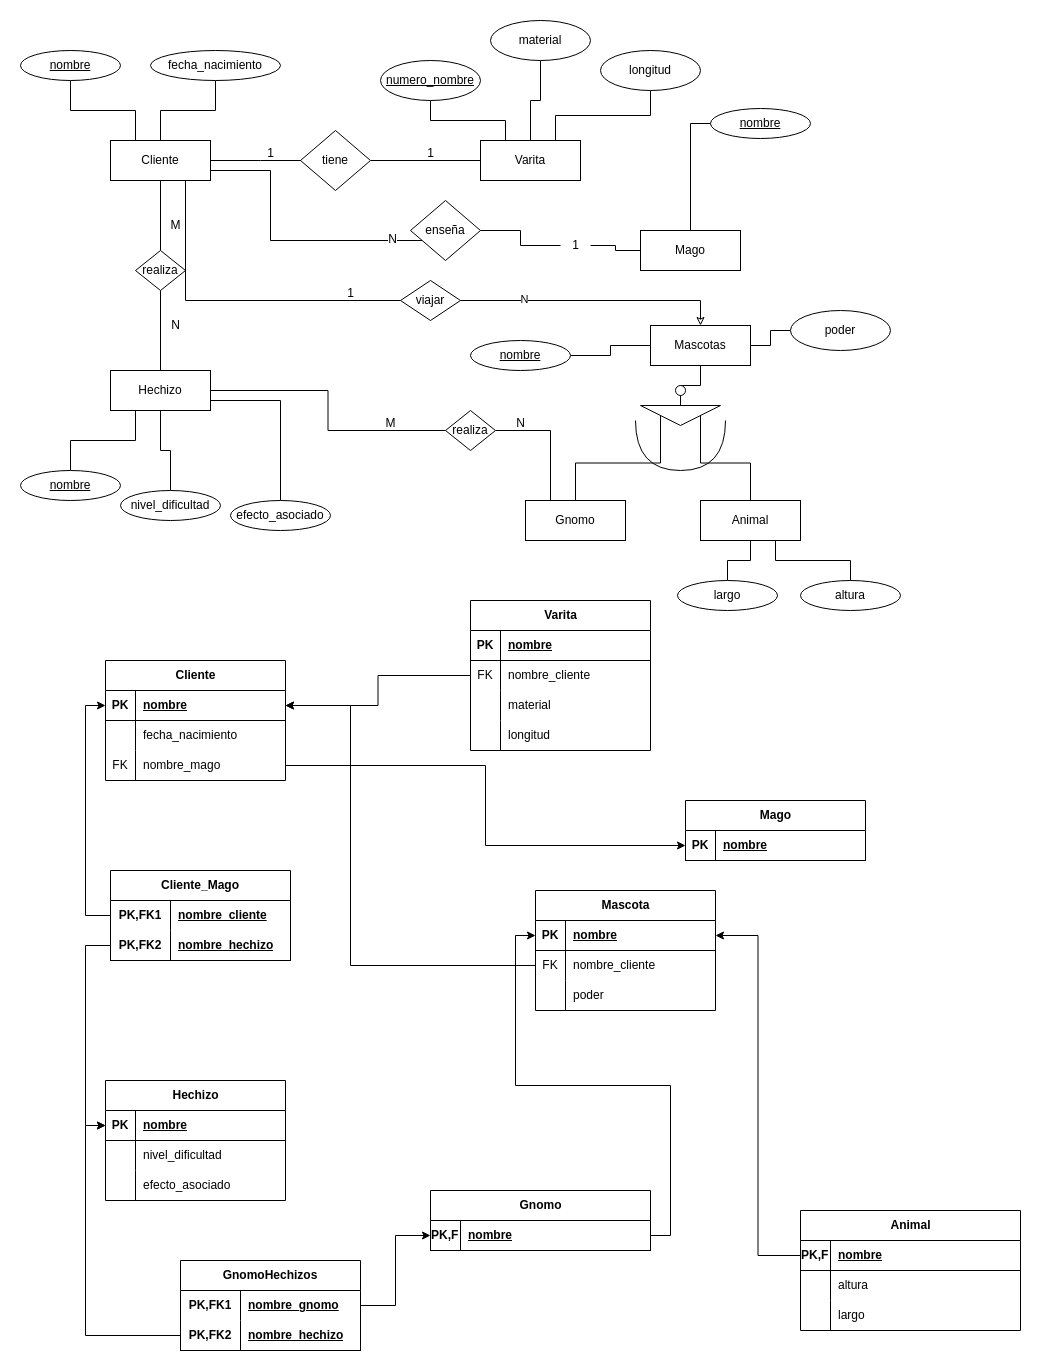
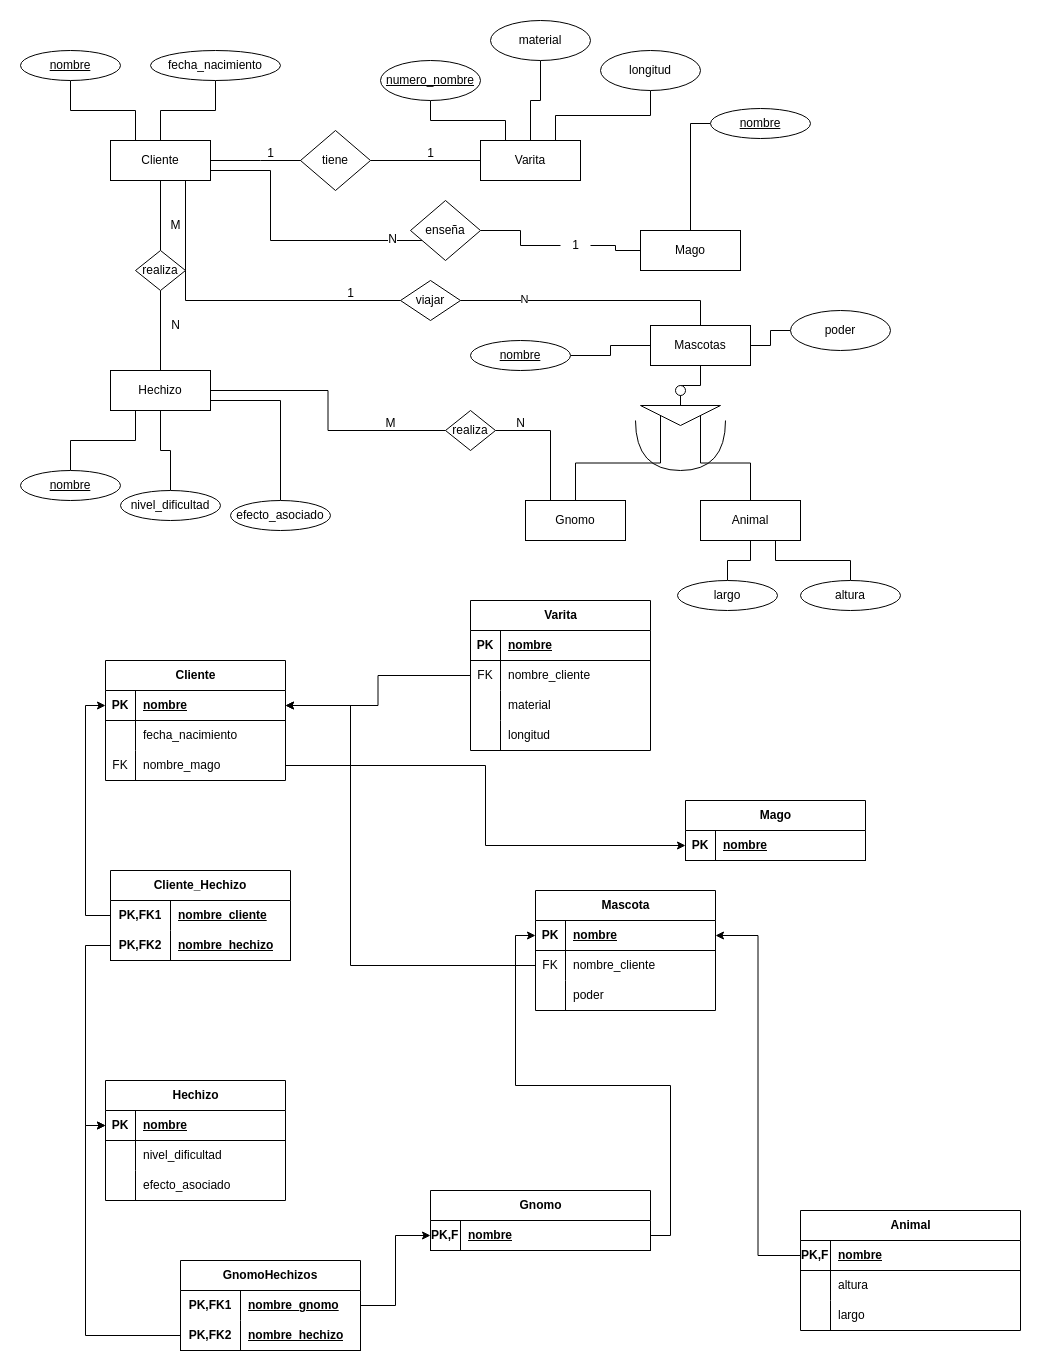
edge "viajar" -> "Mascotas": arrowhead classic -> none
node "Cliente_Mago": label "Cliente_Mago" -> "Cliente_Hechizo"
